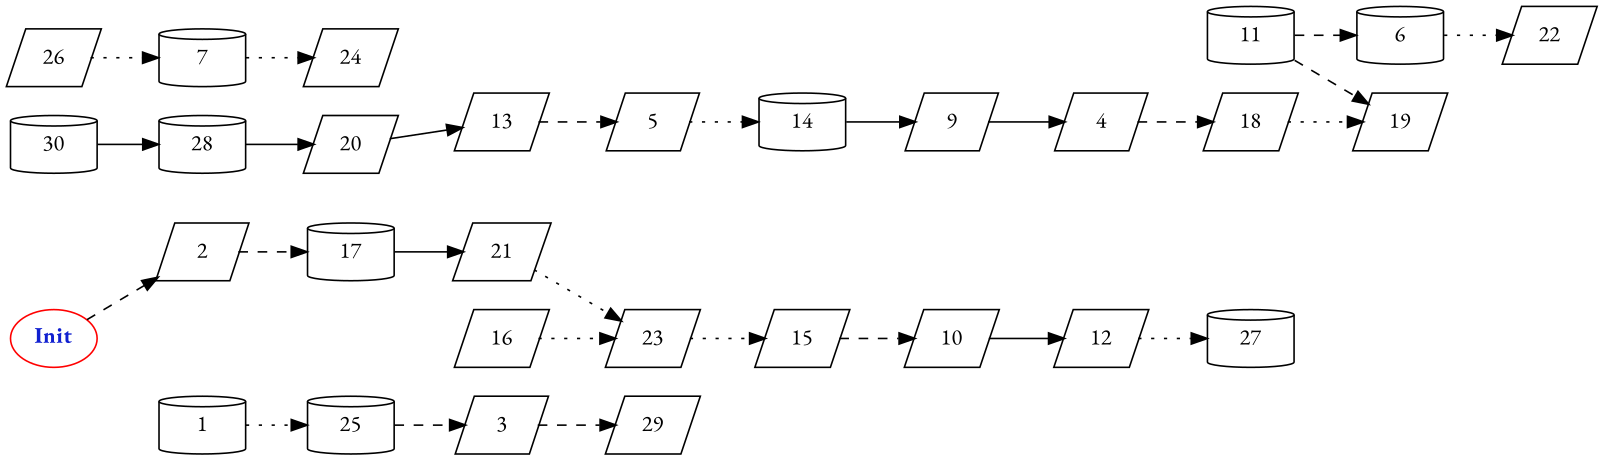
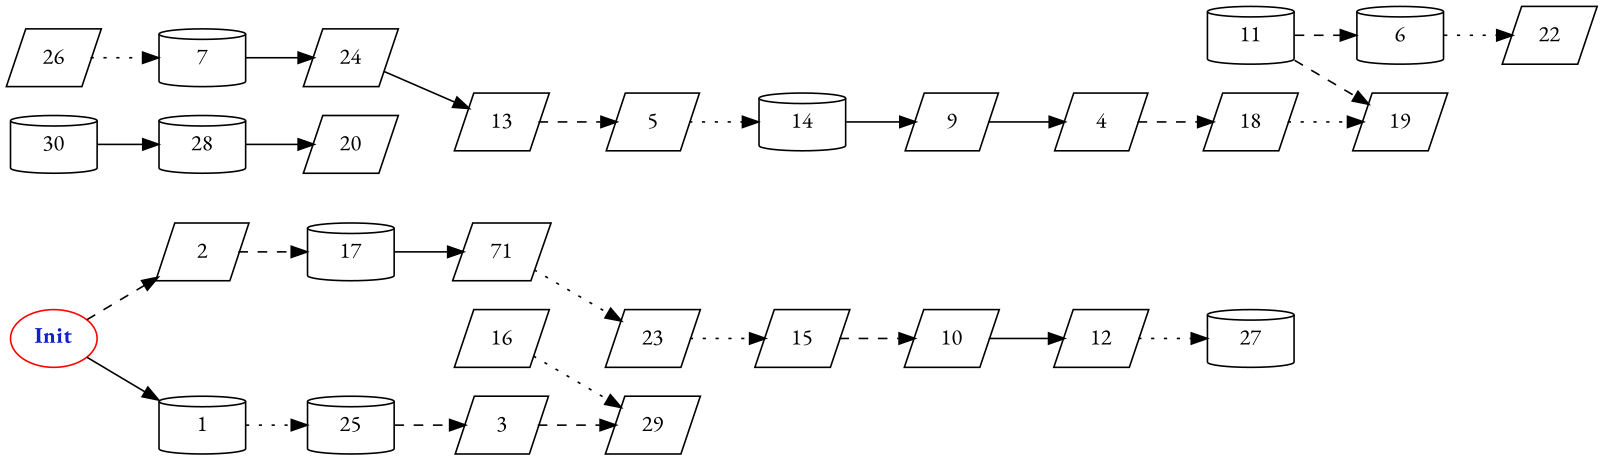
edge "7" -> "24": style dotted -> solid
edge "20" -> "13": now "24" -> "13"
node "21": label "21" -> "71"
edge "16" -> "23": now "16" -> "29"
edge "Init" -> "1": added
